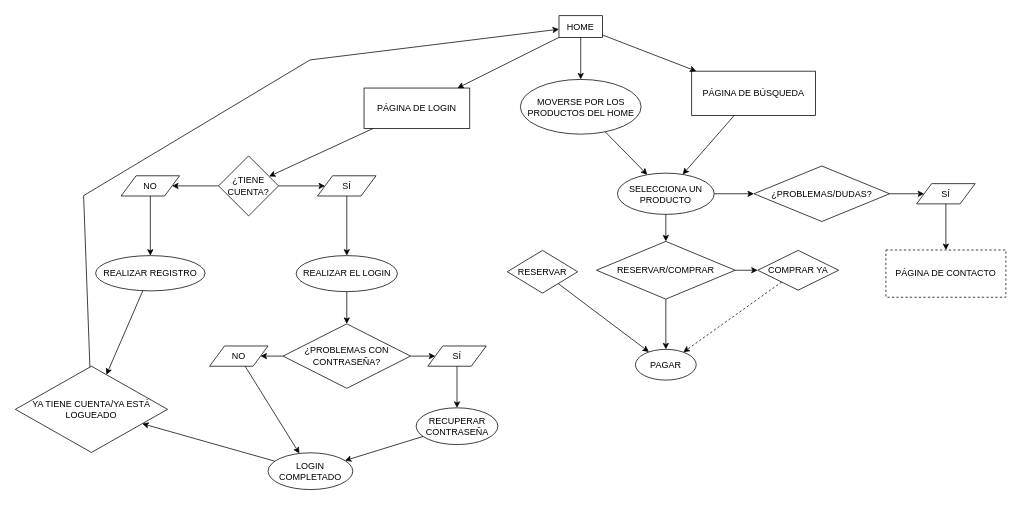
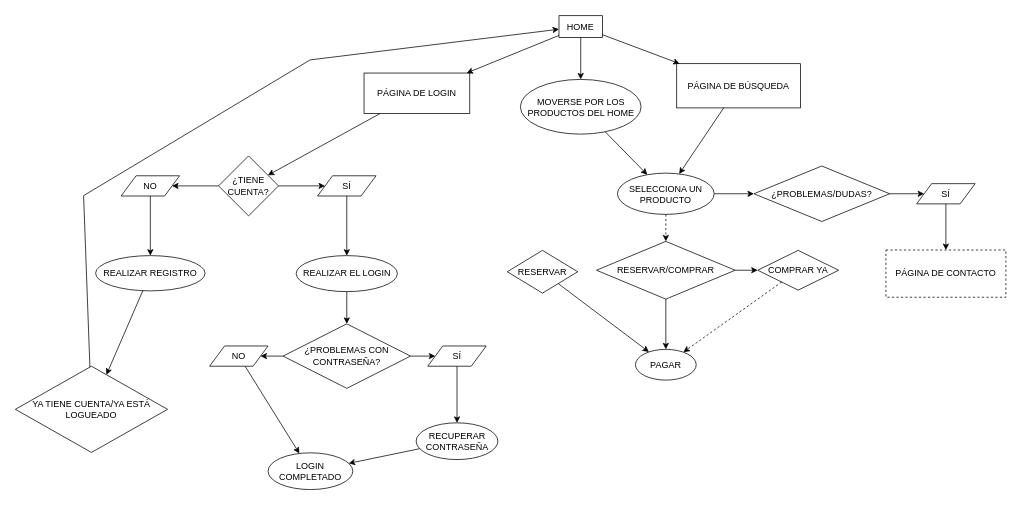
node "PÁGINA DE BÚSQUEDA": moved (754, 93) -> (739, 86)
node "PÁGINA DE LOGIN": moved (417, 108) -> (417, 93)
edge "SELECCIONA UN PRODUCTO" -> "RESERVAR/COMPRAR": style solid -> dashed
node "RECUPERAR CONTRASEÑA": moved (457, 426) -> (457, 441)
edge "LOGIN COMPLETADO" -> "YA TIENE CUENTA/YA ESTÁ LOGUEADO": removed
